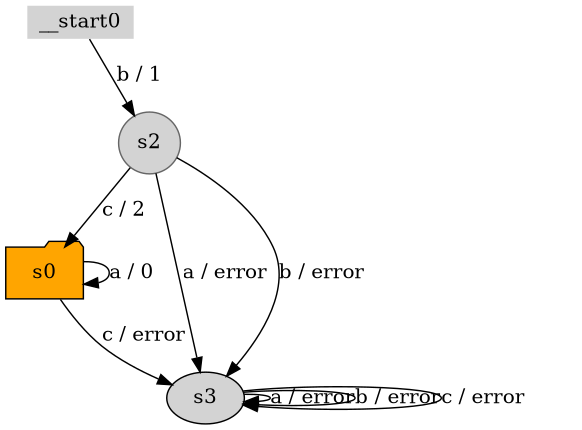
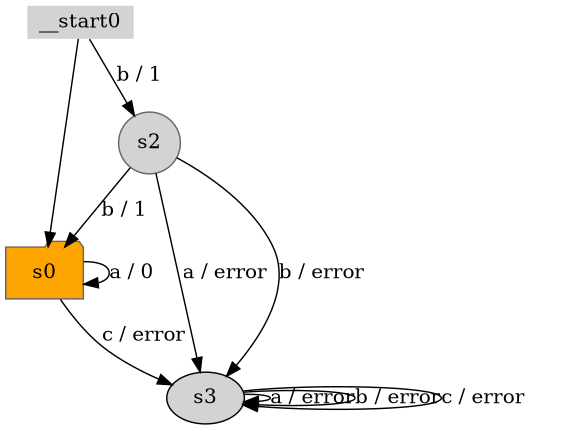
edge "__start0" -> "s0": added
edge "s2" -> "s0": label "c / 2" -> "b / 1"
node "s0": color black -> gray40
